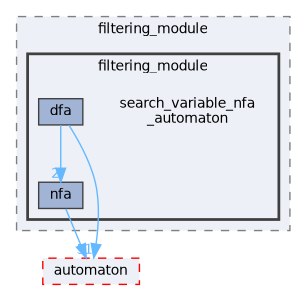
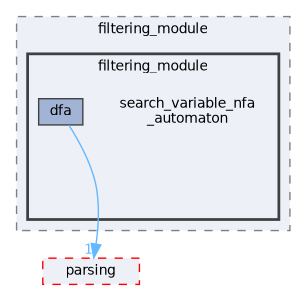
node "nfa": removed
node "automaton": label "automaton" -> "parsing"
